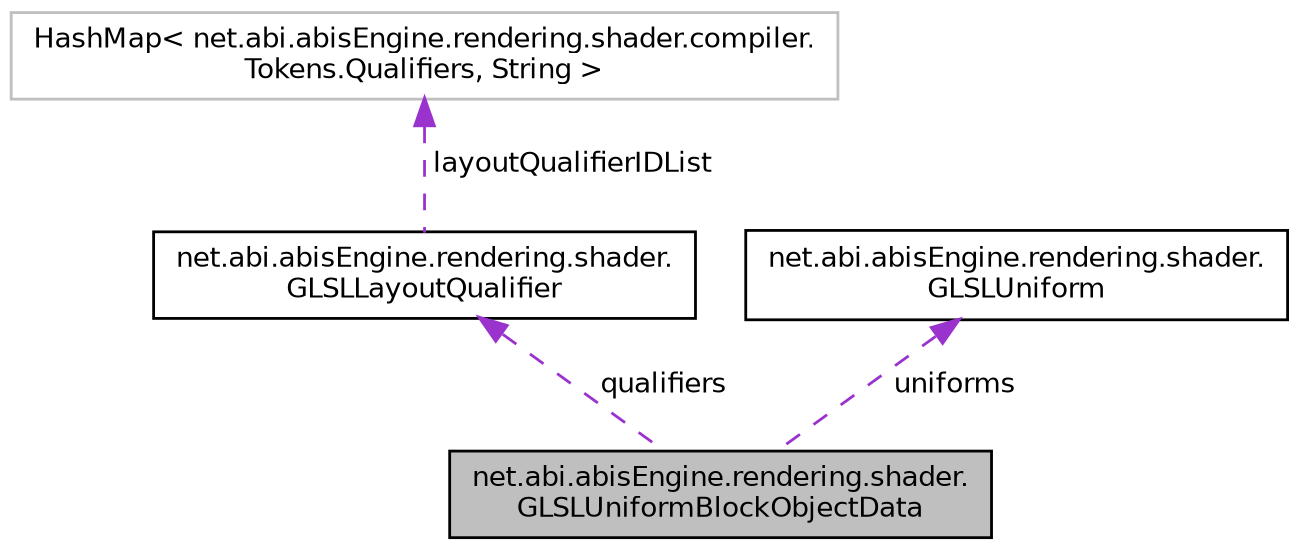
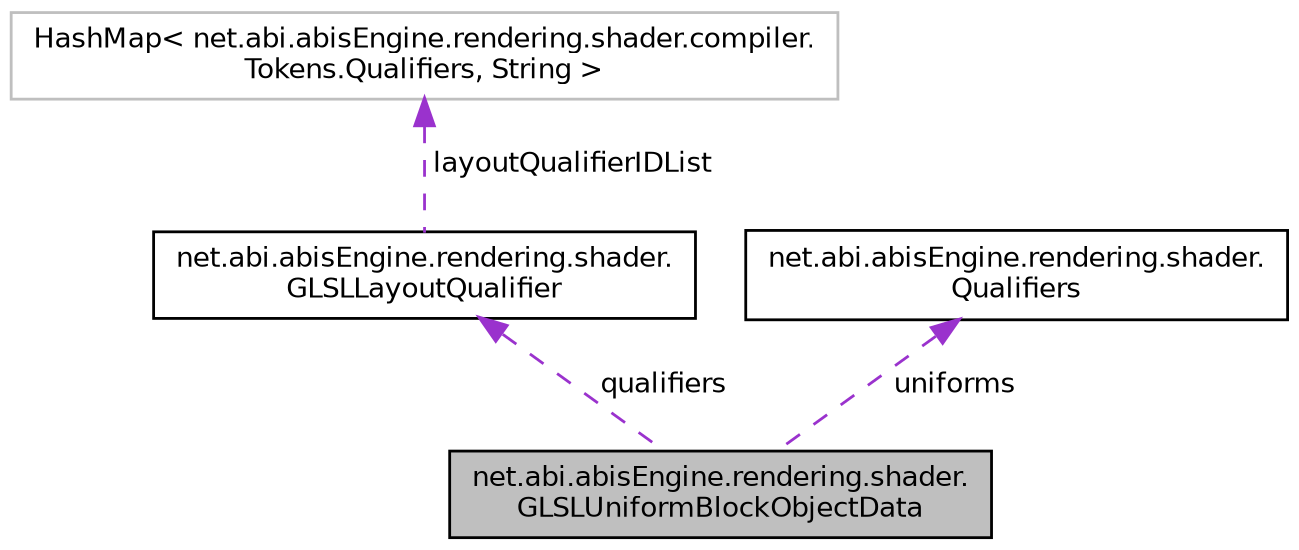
node "net.abi.abisEngine.rendering.shader. GLSLUniform": label "net.abi.abisEngine.rendering.shader. GLSLUniform" -> "net.abi.abisEngine.rendering.shader. Qualifiers"
